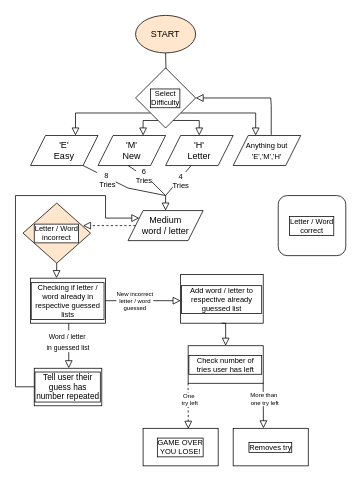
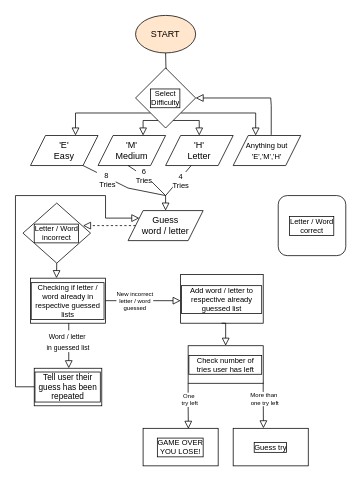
node "'M' New": label "'M' New" -> "'M' Medium"
node "Medium word / letter": label "Medium word / letter" -> "Guess word / letter"
node "Letter / Word incorrect": fillcolor #ffe6cc -> #ffffff
node "Tell user their guess has number repeated": label "Tell user their guess has number repeated" -> "Tell user their guess has been repeated"
edge "Check number of tries user has left" -> "GAME OVER YOU LOSE!": style dashed -> solid
node "Removes try": label "Removes try" -> "Guess try"
